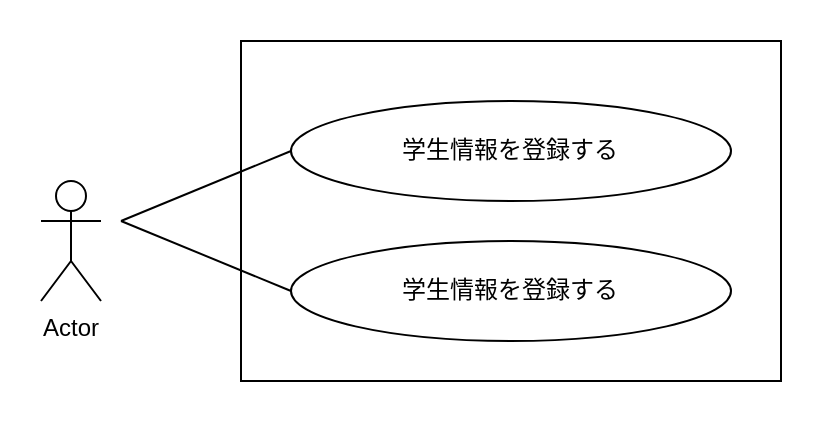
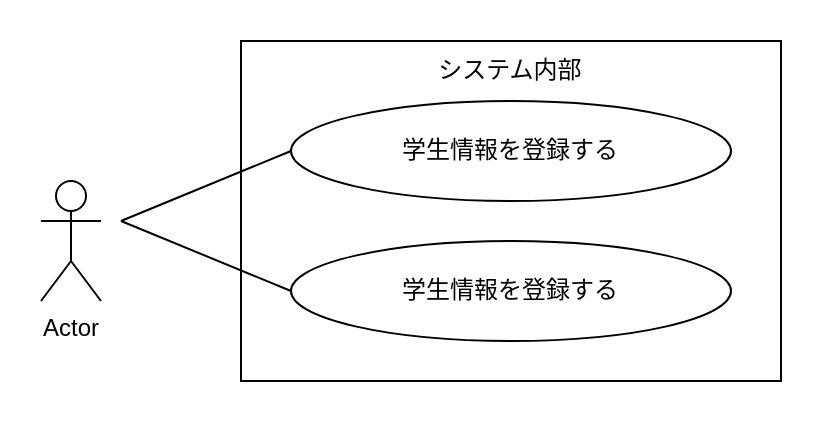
node "システム内部": added
